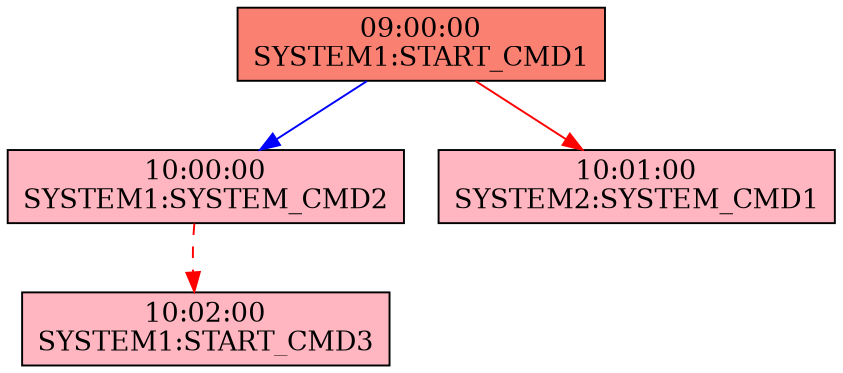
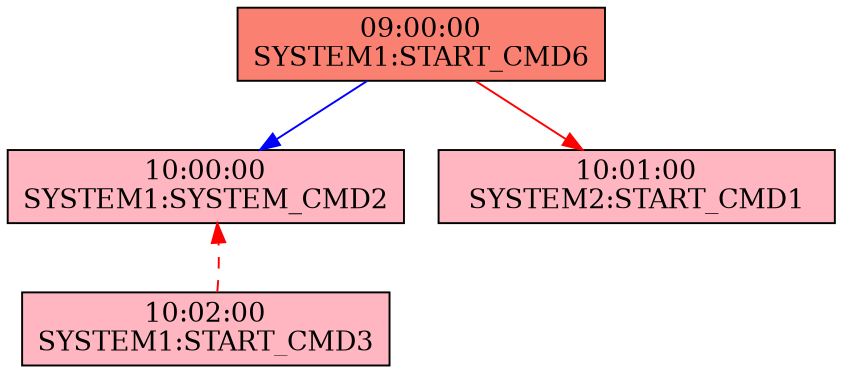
node "09:00:00 SYSTEM1:START_CMD1": label "09:00:00 SYSTEM1:START_CMD1" -> "09:00:00 SYSTEM1:START_CMD6"
node "10:01:00 SYSTEM2:SYSTEM_CMD1": label "10:01:00 SYSTEM2:SYSTEM_CMD1" -> "10:01:00 SYSTEM2:START_CMD1"
edge "10:00:00 SYSTEM1:SYSTEM_CMD2" -> "10:02:00 SYSTEM1:START_CMD3": reversed
